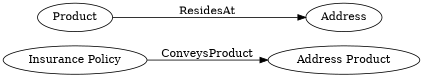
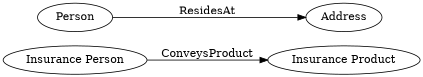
node "Product": label "Product" -> "Person"
node "Insurance Policy": label "Insurance Policy" -> "Insurance Person"
node "Address Product": label "Address Product" -> "Insurance Product"
